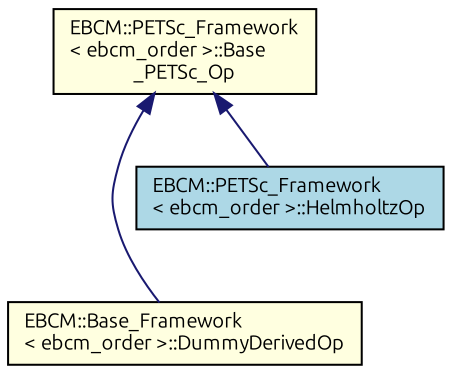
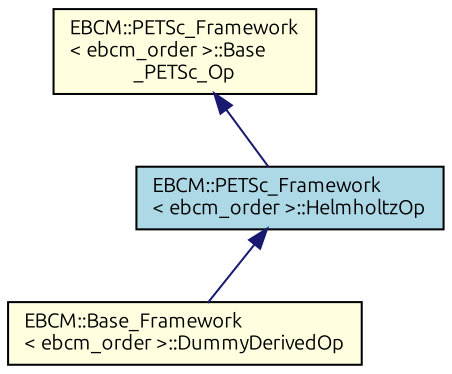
edge "EBCM::Base_Framework < ebcm_order >::DummyDerivedOp" -> "EBCM::PETSc_Framework < ebcm_order >::Base _PETSc_Op": now "EBCM::Base_Framework < ebcm_order >::DummyDerivedOp" -> "EBCM::PETSc_Framework < ebcm_order >::HelmholtzOp"
